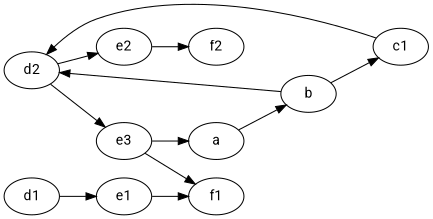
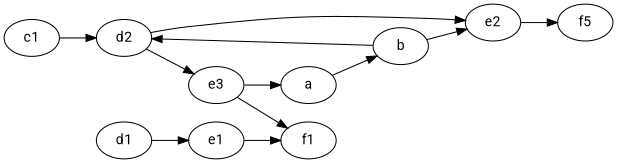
node "f2": label "f2" -> "f5"
edge "b" -> "c1": now "b" -> "e2"
